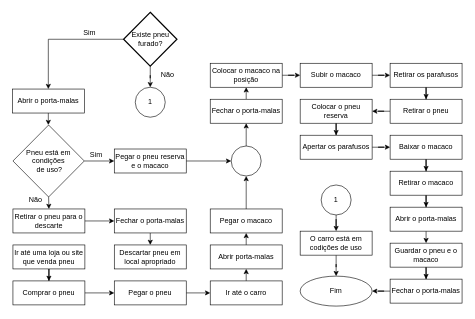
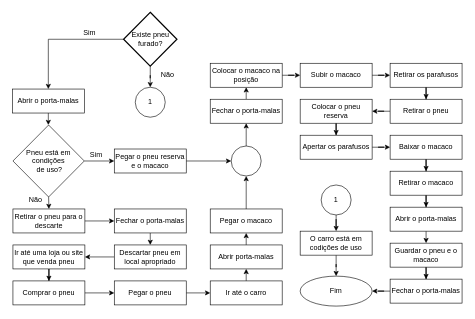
edge "Descartar pneu em local apropriado" -> "Ir até uma loja ou site que venda pneu": added
